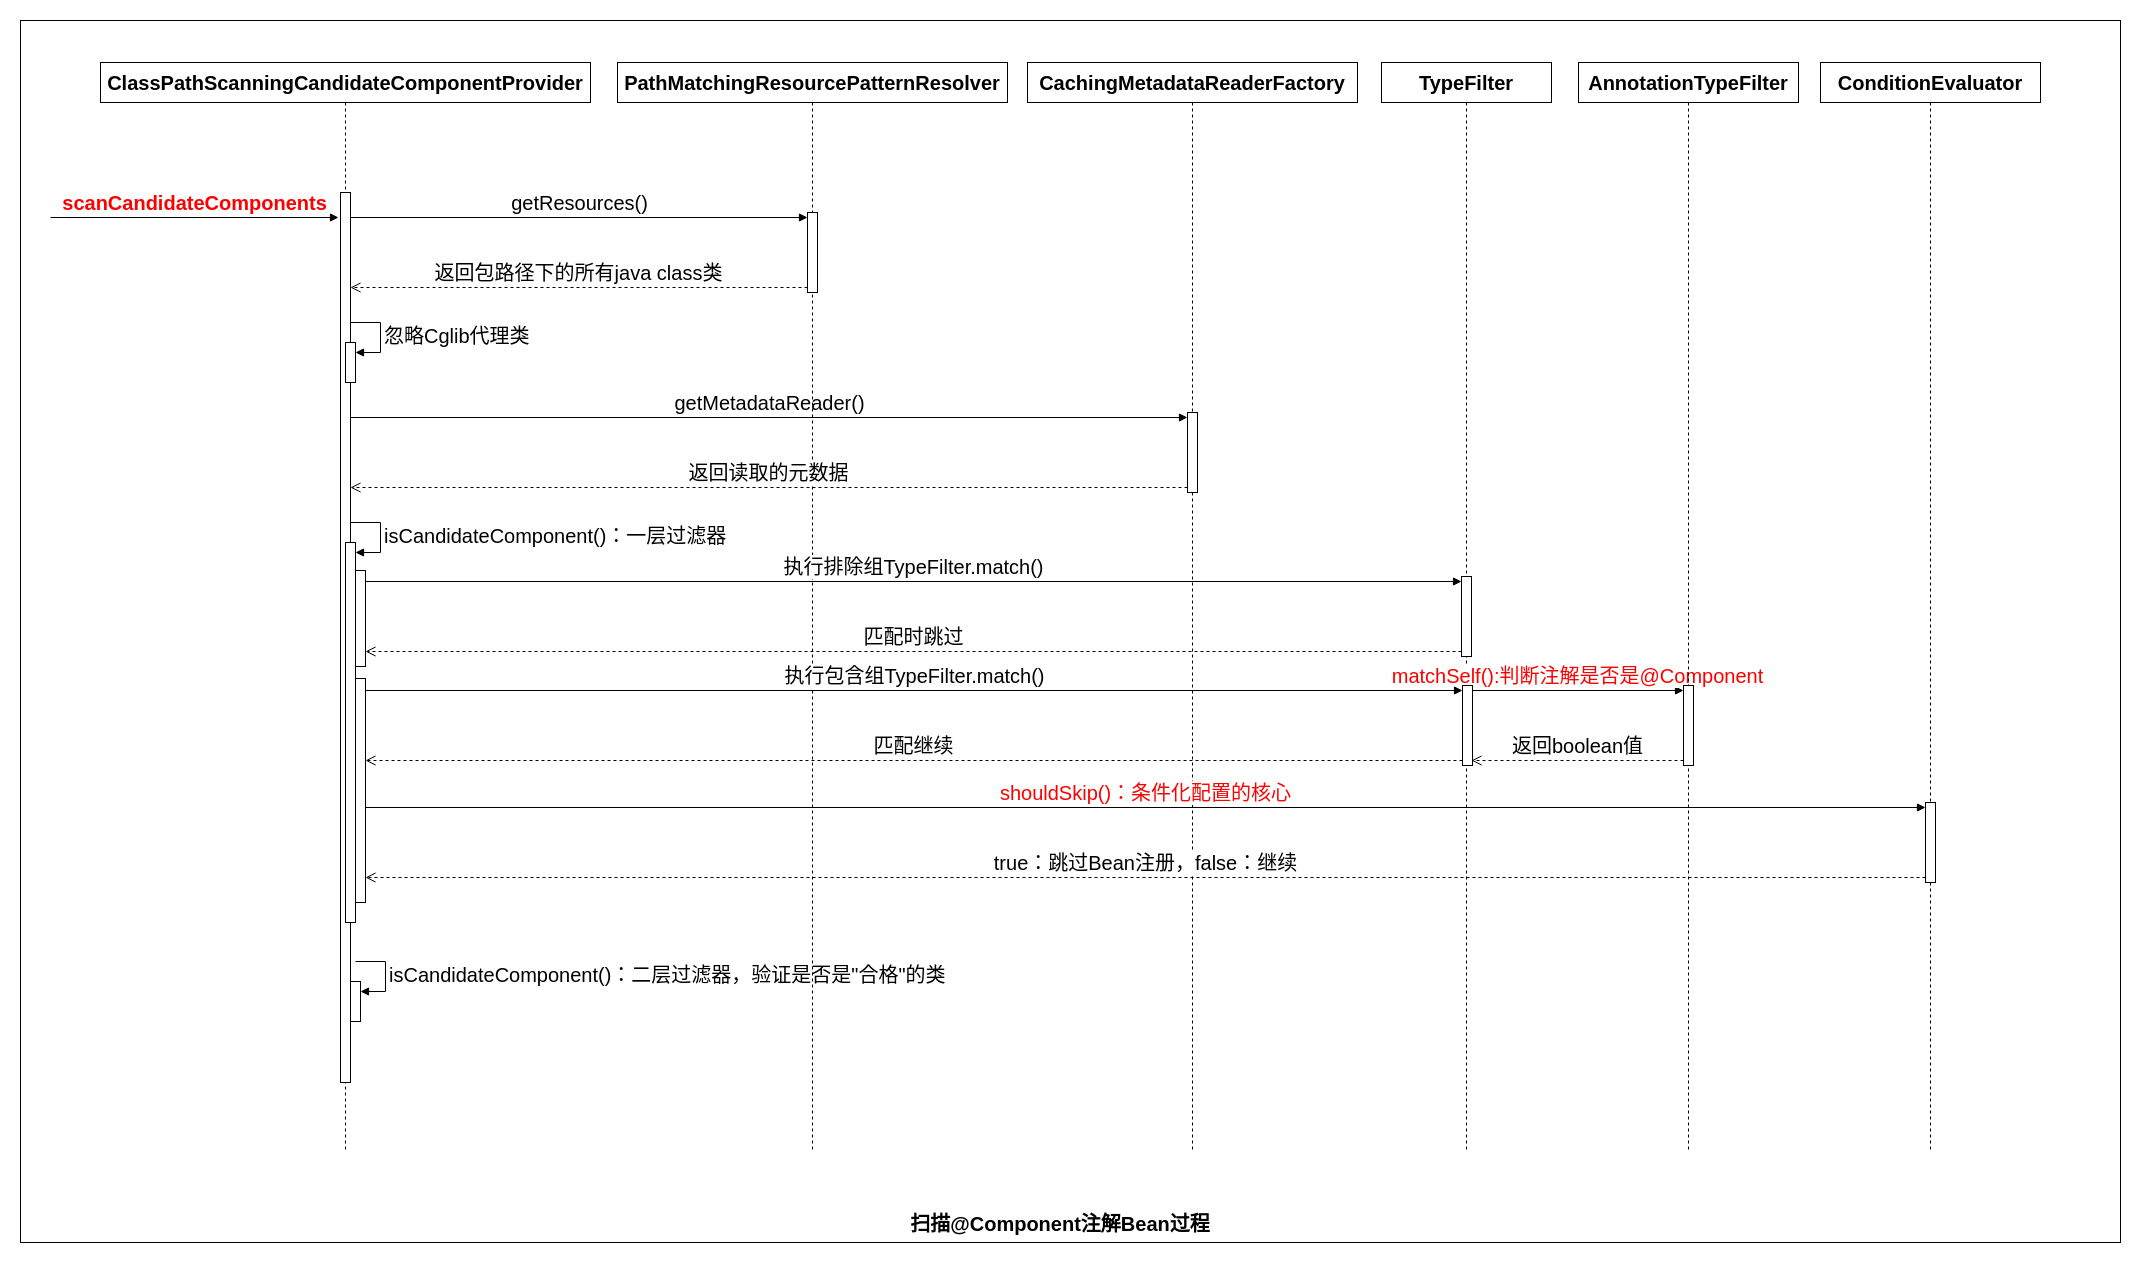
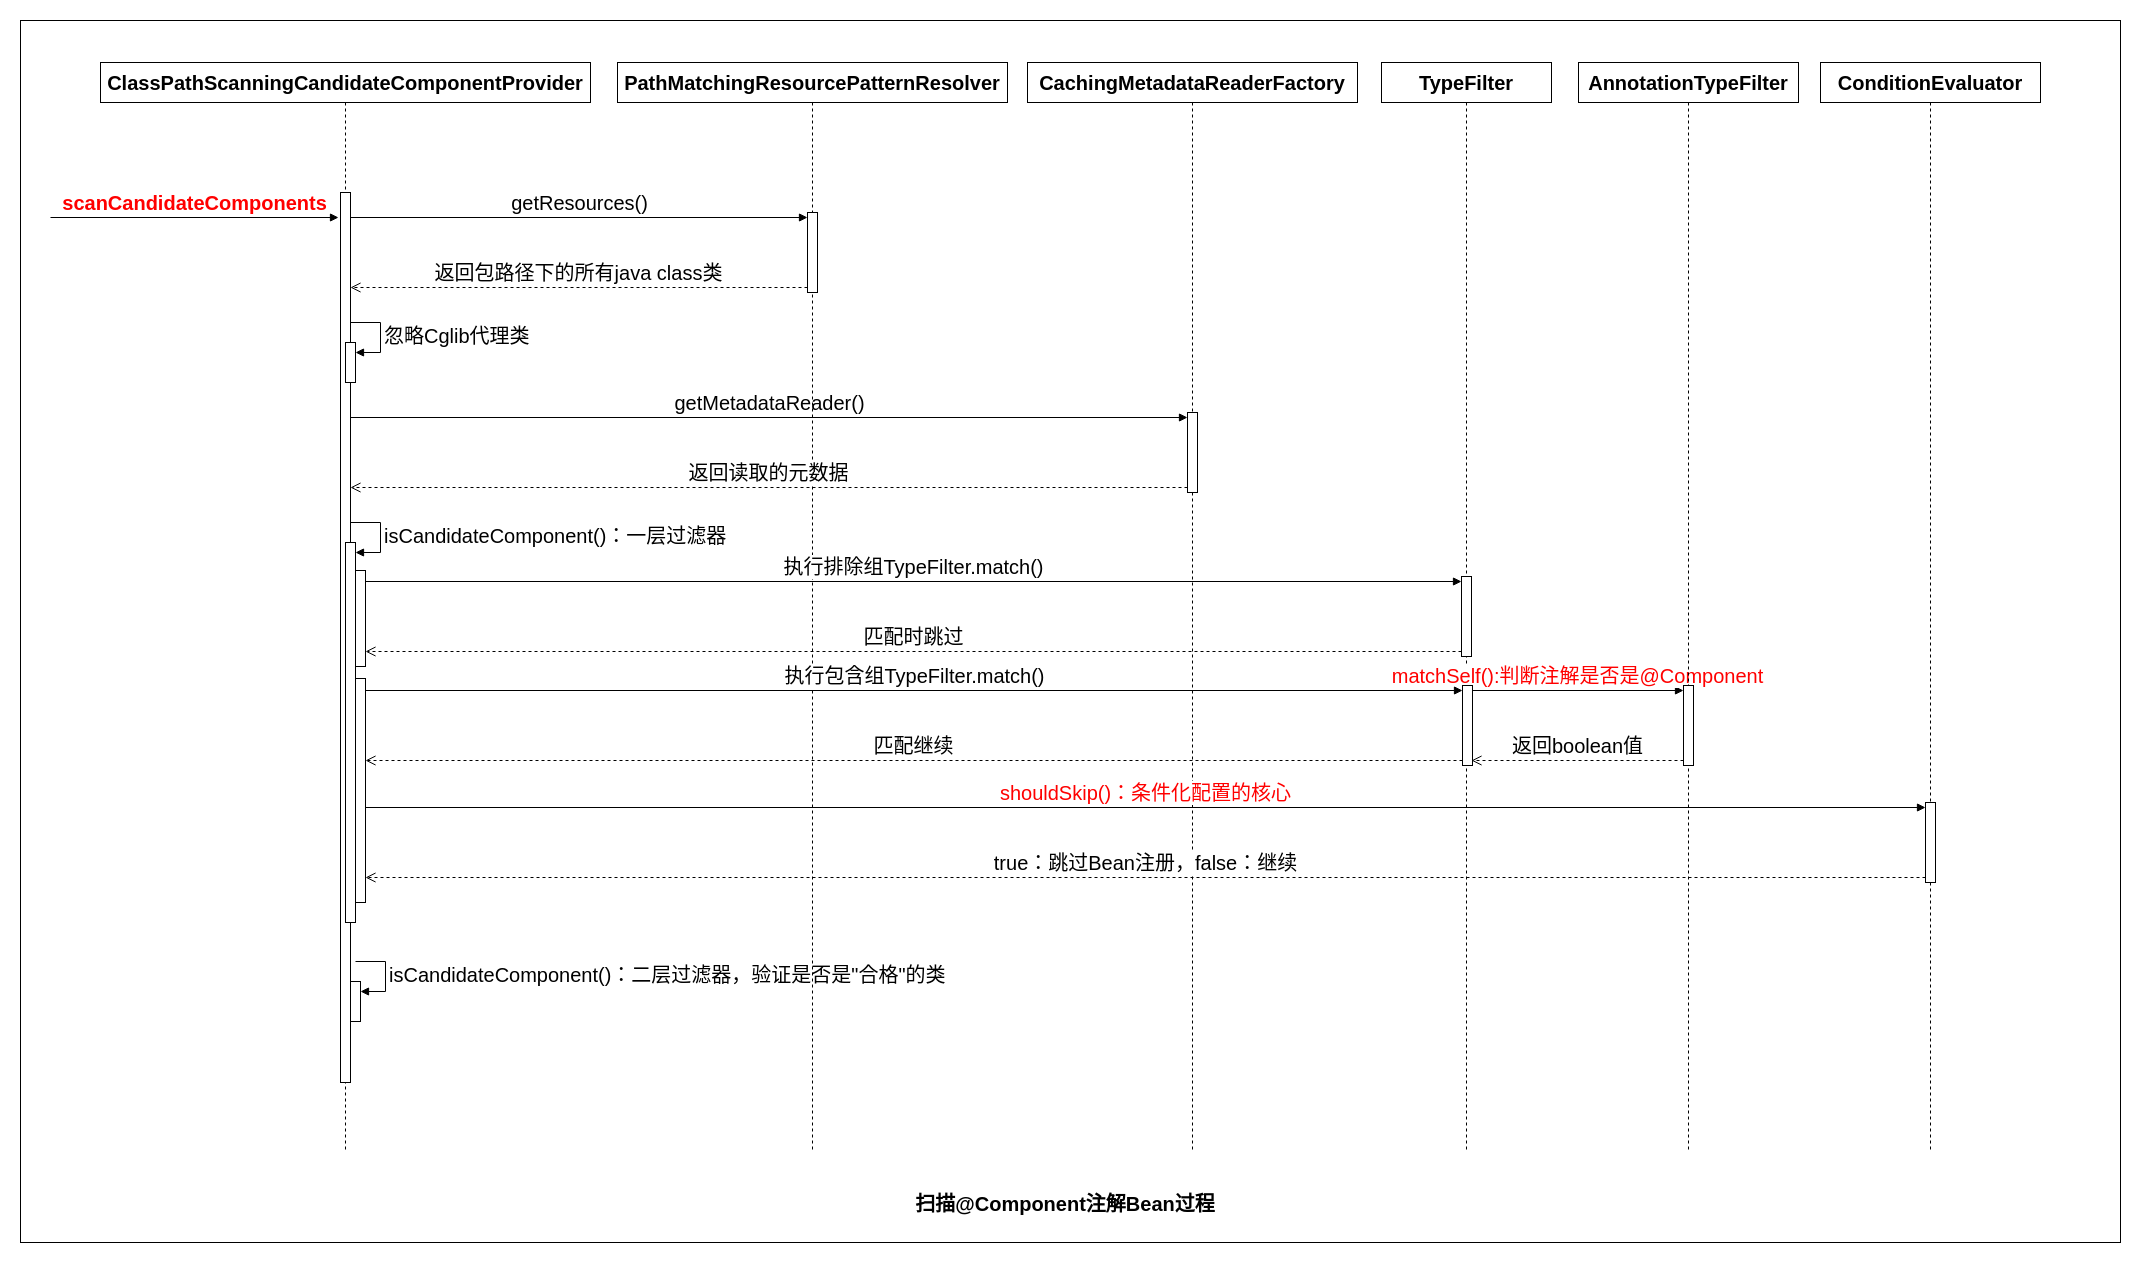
node "扫描@Component注解Bean过程": moved (1061, 1224) -> (1066, 1204)
